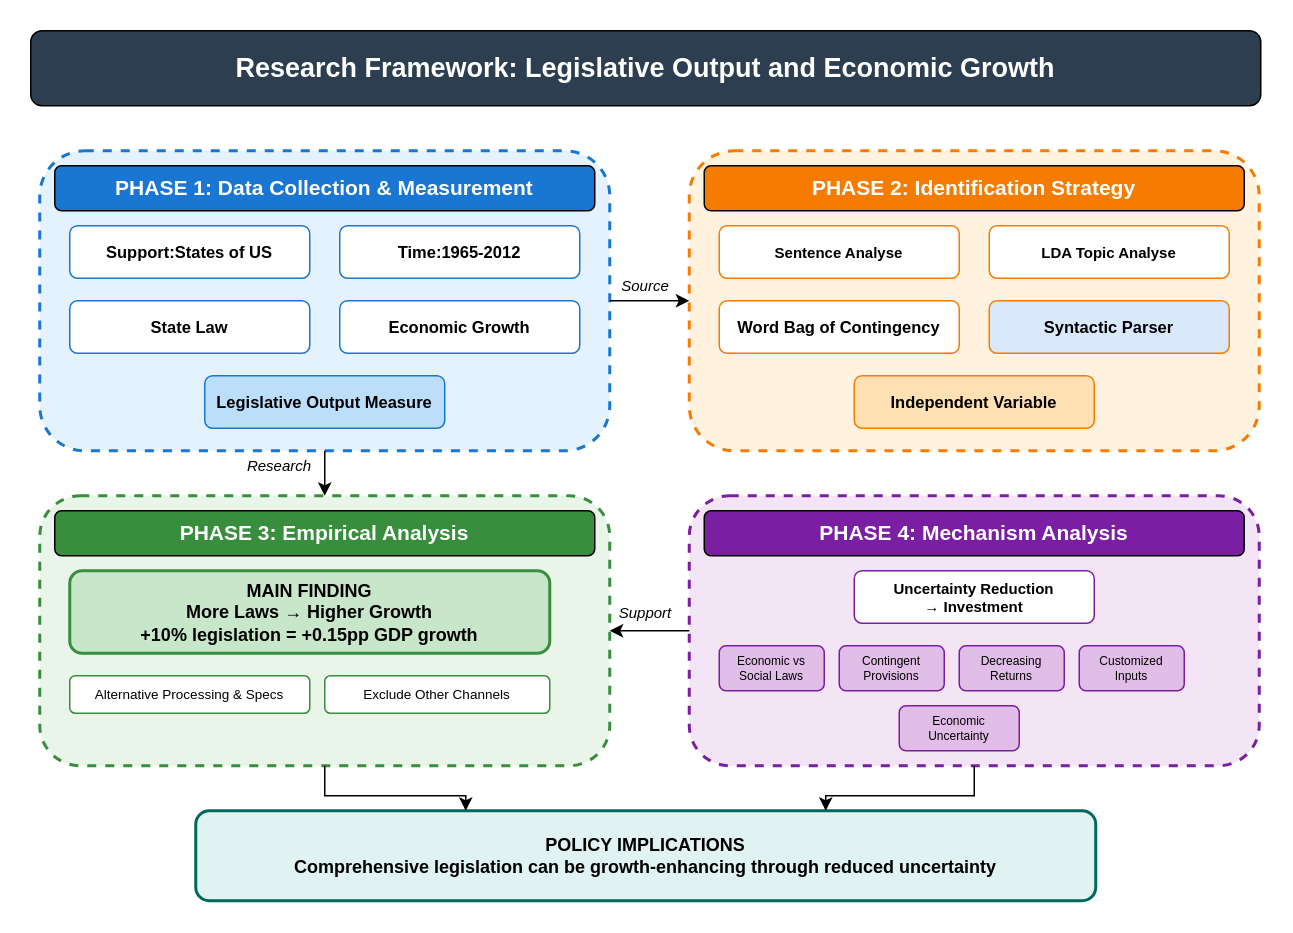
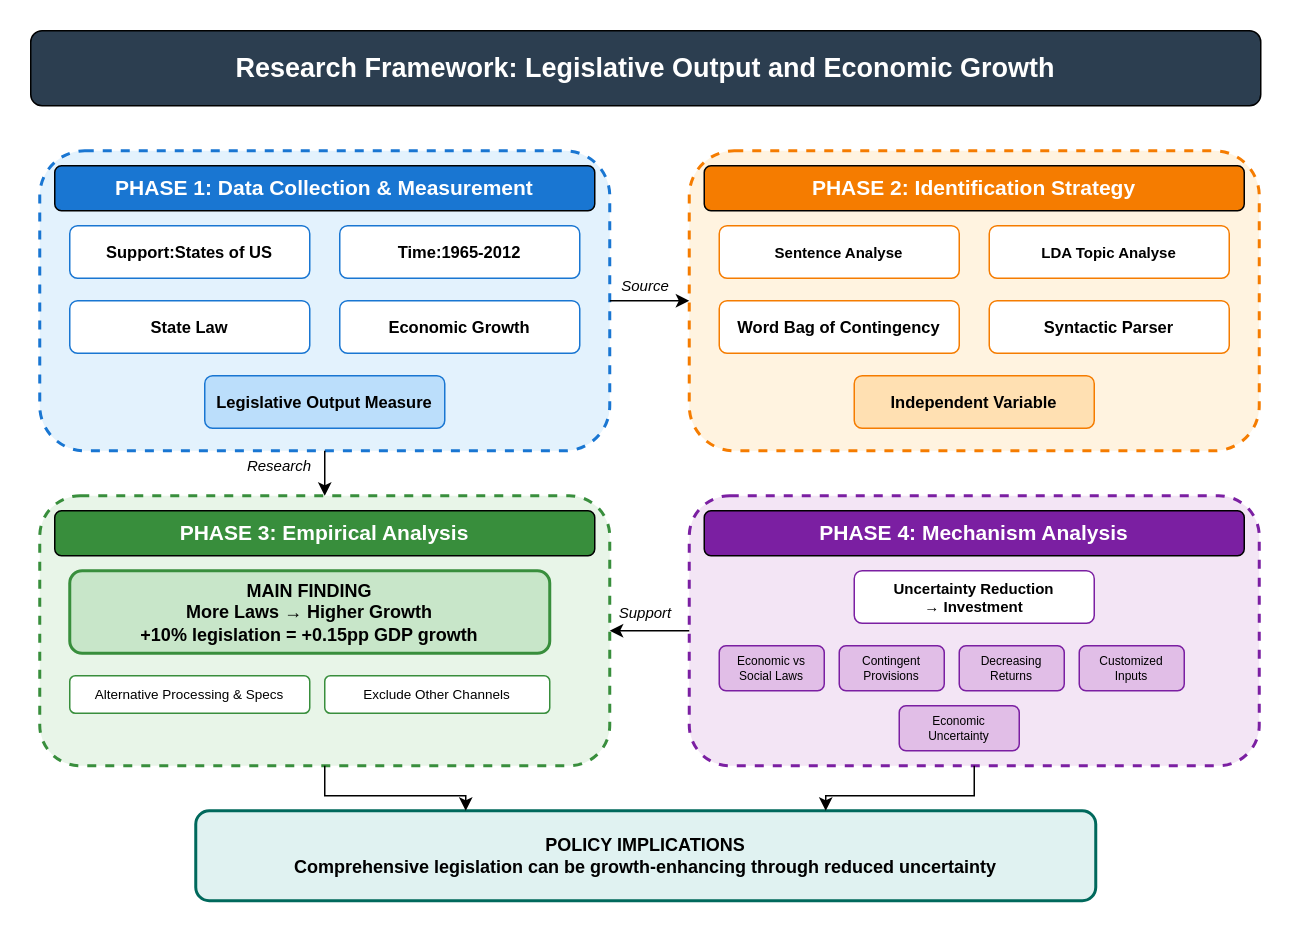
node "Syntactic Parser": fillcolor #dae8fc -> #ffffff
